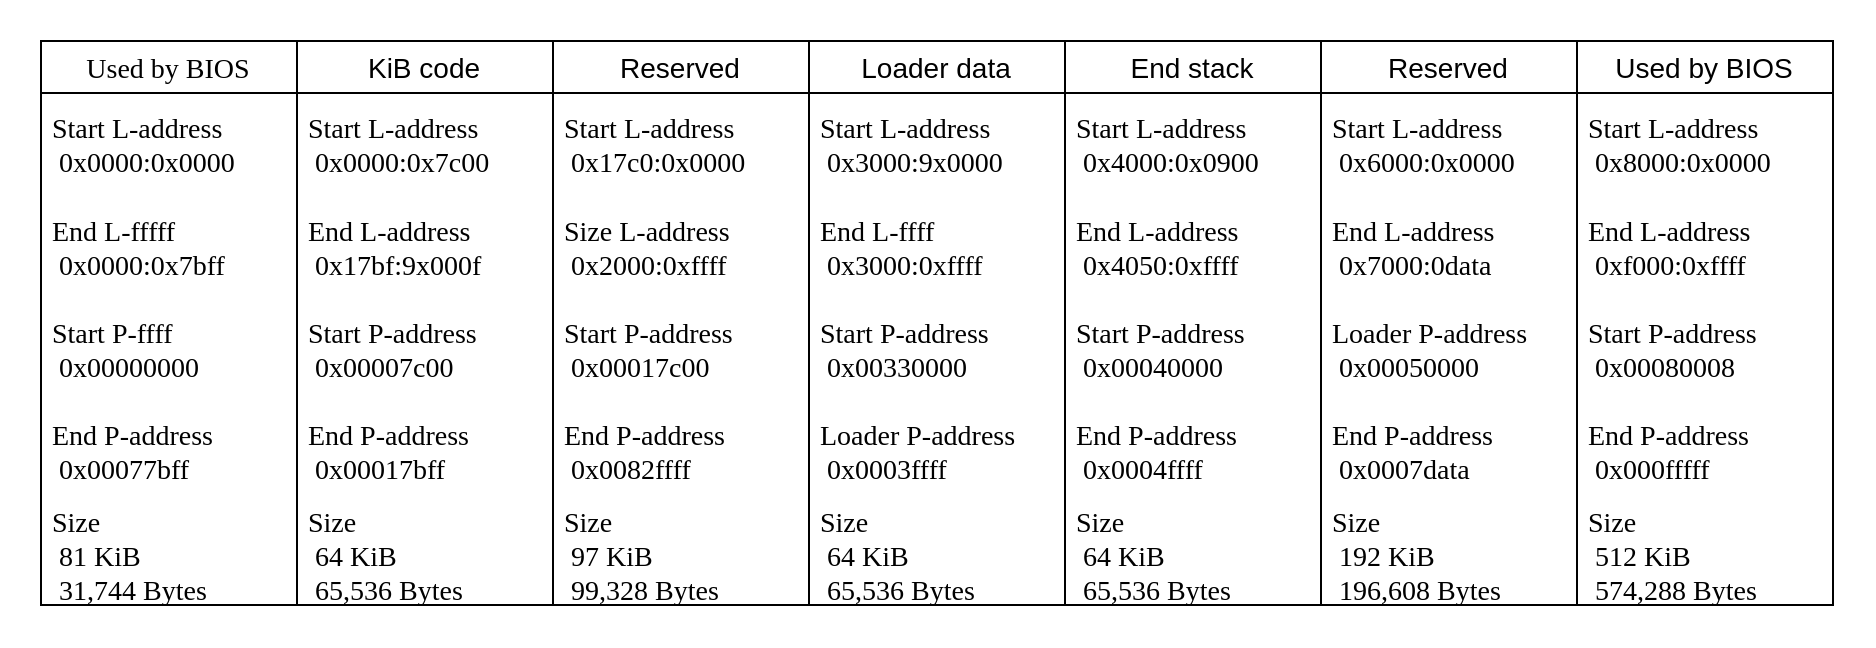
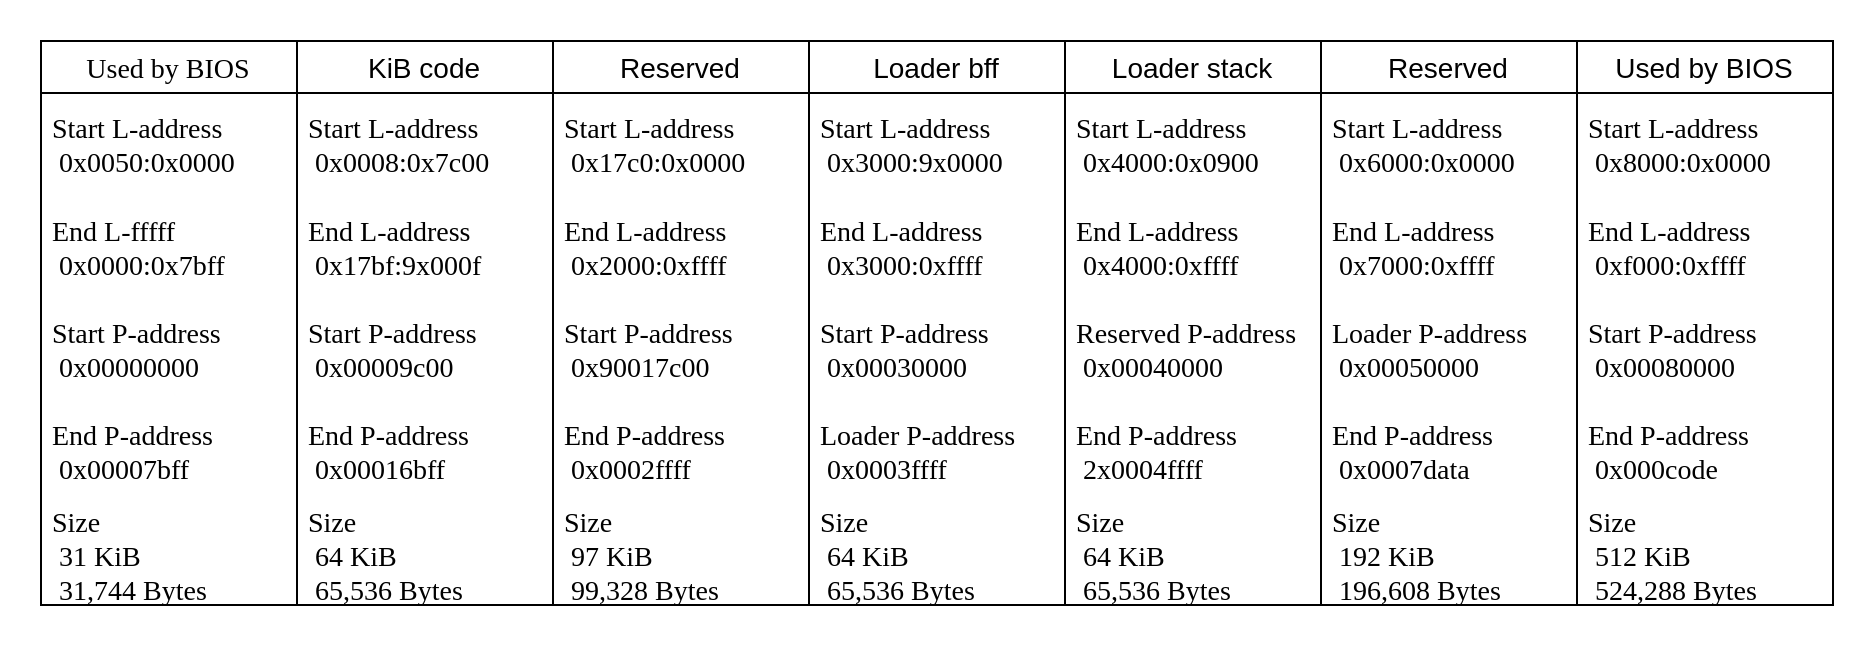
node "Loader data": label "Loader data" -> "Loader bff"
node "End stack": label "End stack" -> "Loader stack"
node "Start L-address 0x0000:0x0000": label "Start L-address 0x0000:0x0000" -> "Start L-address 0x0050:0x0000"
node "Start L-address 0x0000:0x7c00": label "Start L-address 0x0000:0x7c00" -> "Start L-address 0x0008:0x7c00"
node "Size L-address 0x2000:0xffff": label "Size L-address 0x2000:0xffff" -> "End L-address 0x2000:0xffff"
node "End L-ffff 0x3000:0xffff": label "End L-ffff 0x3000:0xffff" -> "End L-address 0x3000:0xffff"
node "End L-address 0x4050:0xffff": label "End L-address 0x4050:0xffff" -> "End L-address 0x4000:0xffff"
node "End L-address 0x7000:0data": label "End L-address 0x7000:0data" -> "End L-address 0x7000:0xffff"
node "Start P-ffff 0x00000000": label "Start P-ffff 0x00000000" -> "Start P-address 0x00000000"
node "Start P-address 0x00007c00": label "Start P-address 0x00007c00" -> "Start P-address 0x00009c00"
node "Start P-address 0x00017c00": label "Start P-address 0x00017c00" -> "Start P-address 0x90017c00"
node "Start P-address 0x00330000": label "Start P-address 0x00330000" -> "Start P-address 0x00030000"
node "Start P-address 0x00040000": label "Start P-address 0x00040000" -> "Reserved P-address 0x00040000"
node "Start P-address 0x00080008": label "Start P-address 0x00080008" -> "Start P-address 0x00080000"
node "End P-address 0x00077bff": label "End P-address 0x00077bff" -> "End P-address 0x00007bff"
node "End P-address 0x00017bff": label "End P-address 0x00017bff" -> "End P-address 0x00016bff"
node "End P-address 0x0082ffff": label "End P-address 0x0082ffff" -> "End P-address 0x0002ffff"
node "End P-address 0x0004ffff": label "End P-address 0x0004ffff" -> "End P-address 2x0004ffff"
node "End P-address 0x000fffff": label "End P-address 0x000fffff" -> "End P-address 0x000code"
node "Size 81 KiB 31,744 Bytes": label "Size 81 KiB 31,744 Bytes" -> "Size 31 KiB 31,744 Bytes"
node "Size 512 KiB 574,288 Bytes": label "Size 512 KiB 574,288 Bytes" -> "Size 512 KiB 524,288 Bytes"
